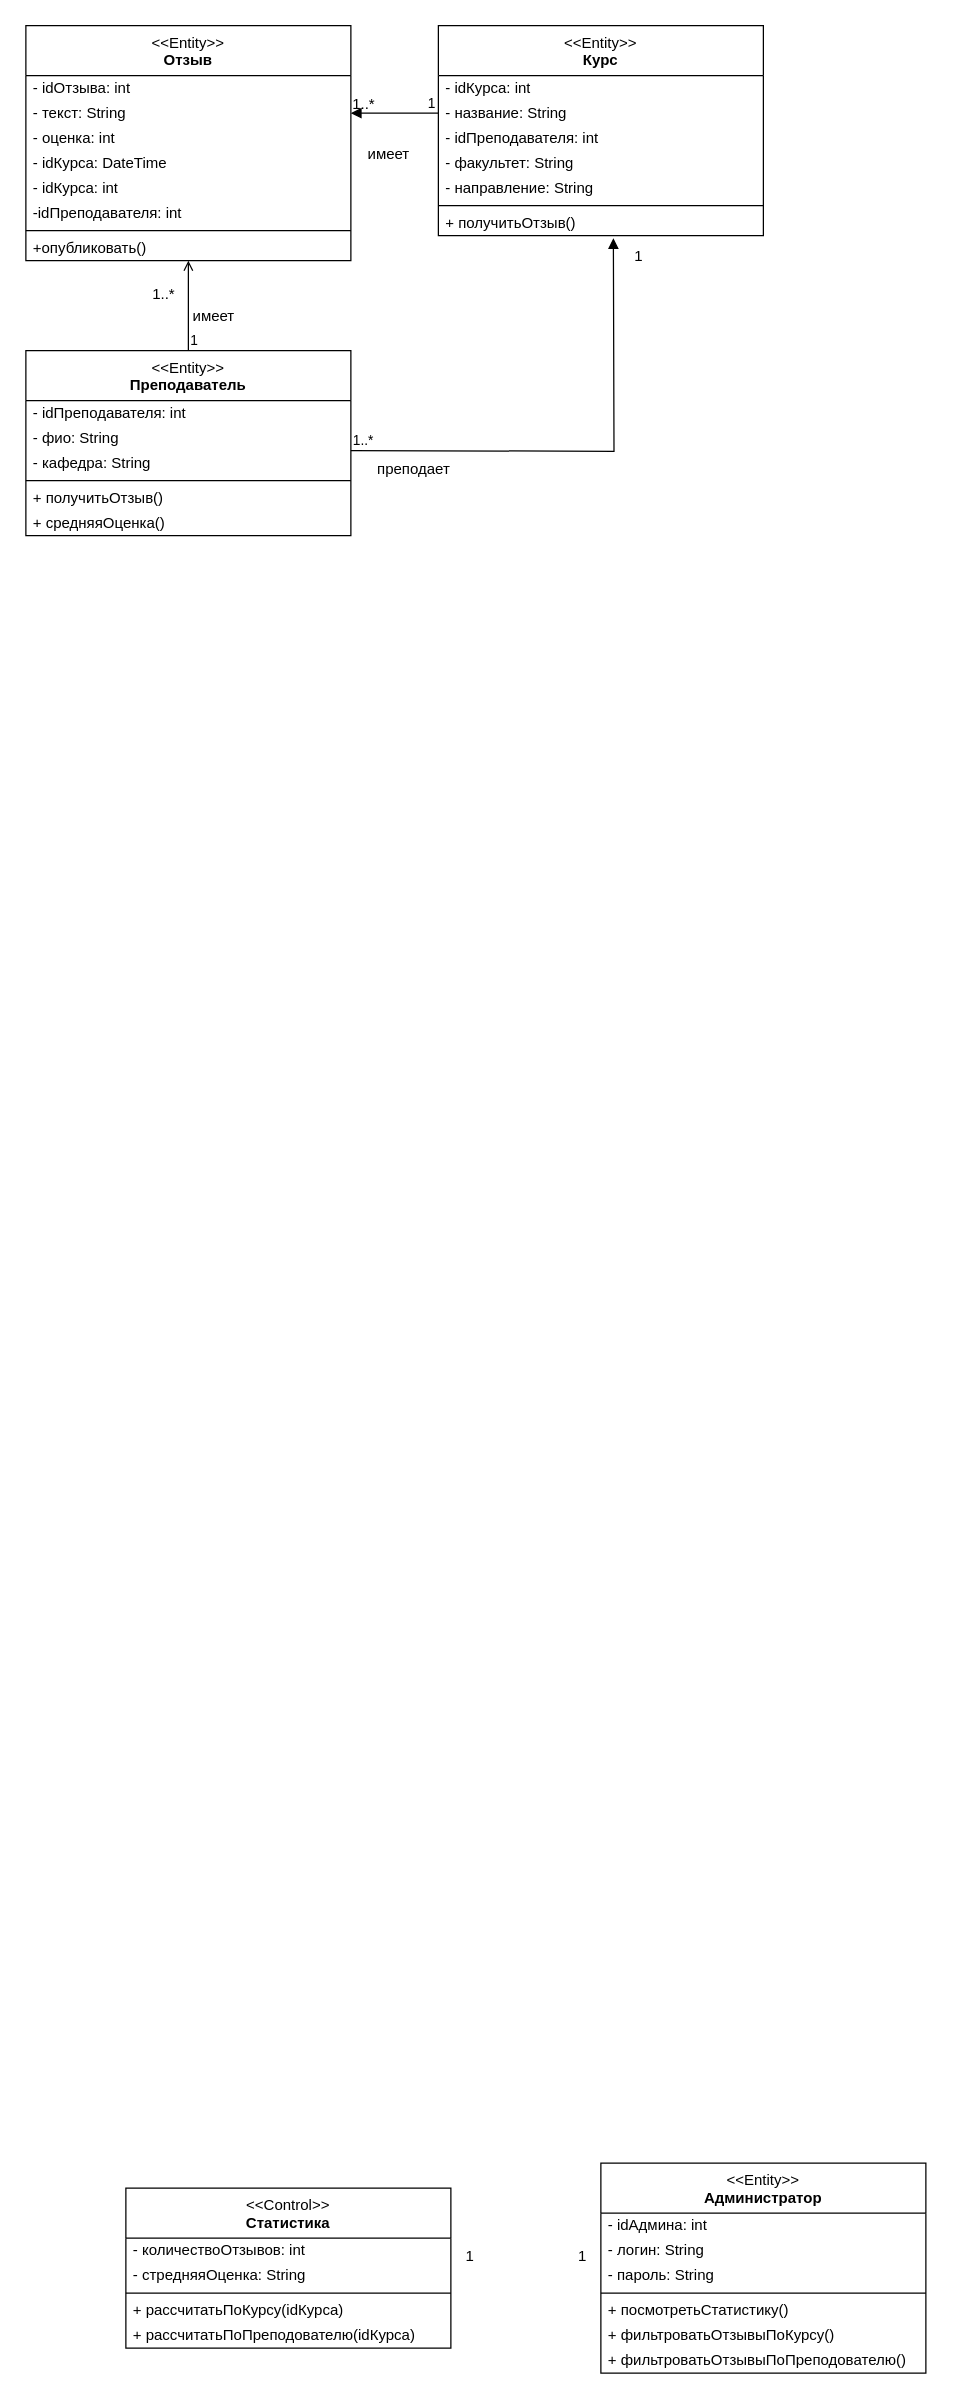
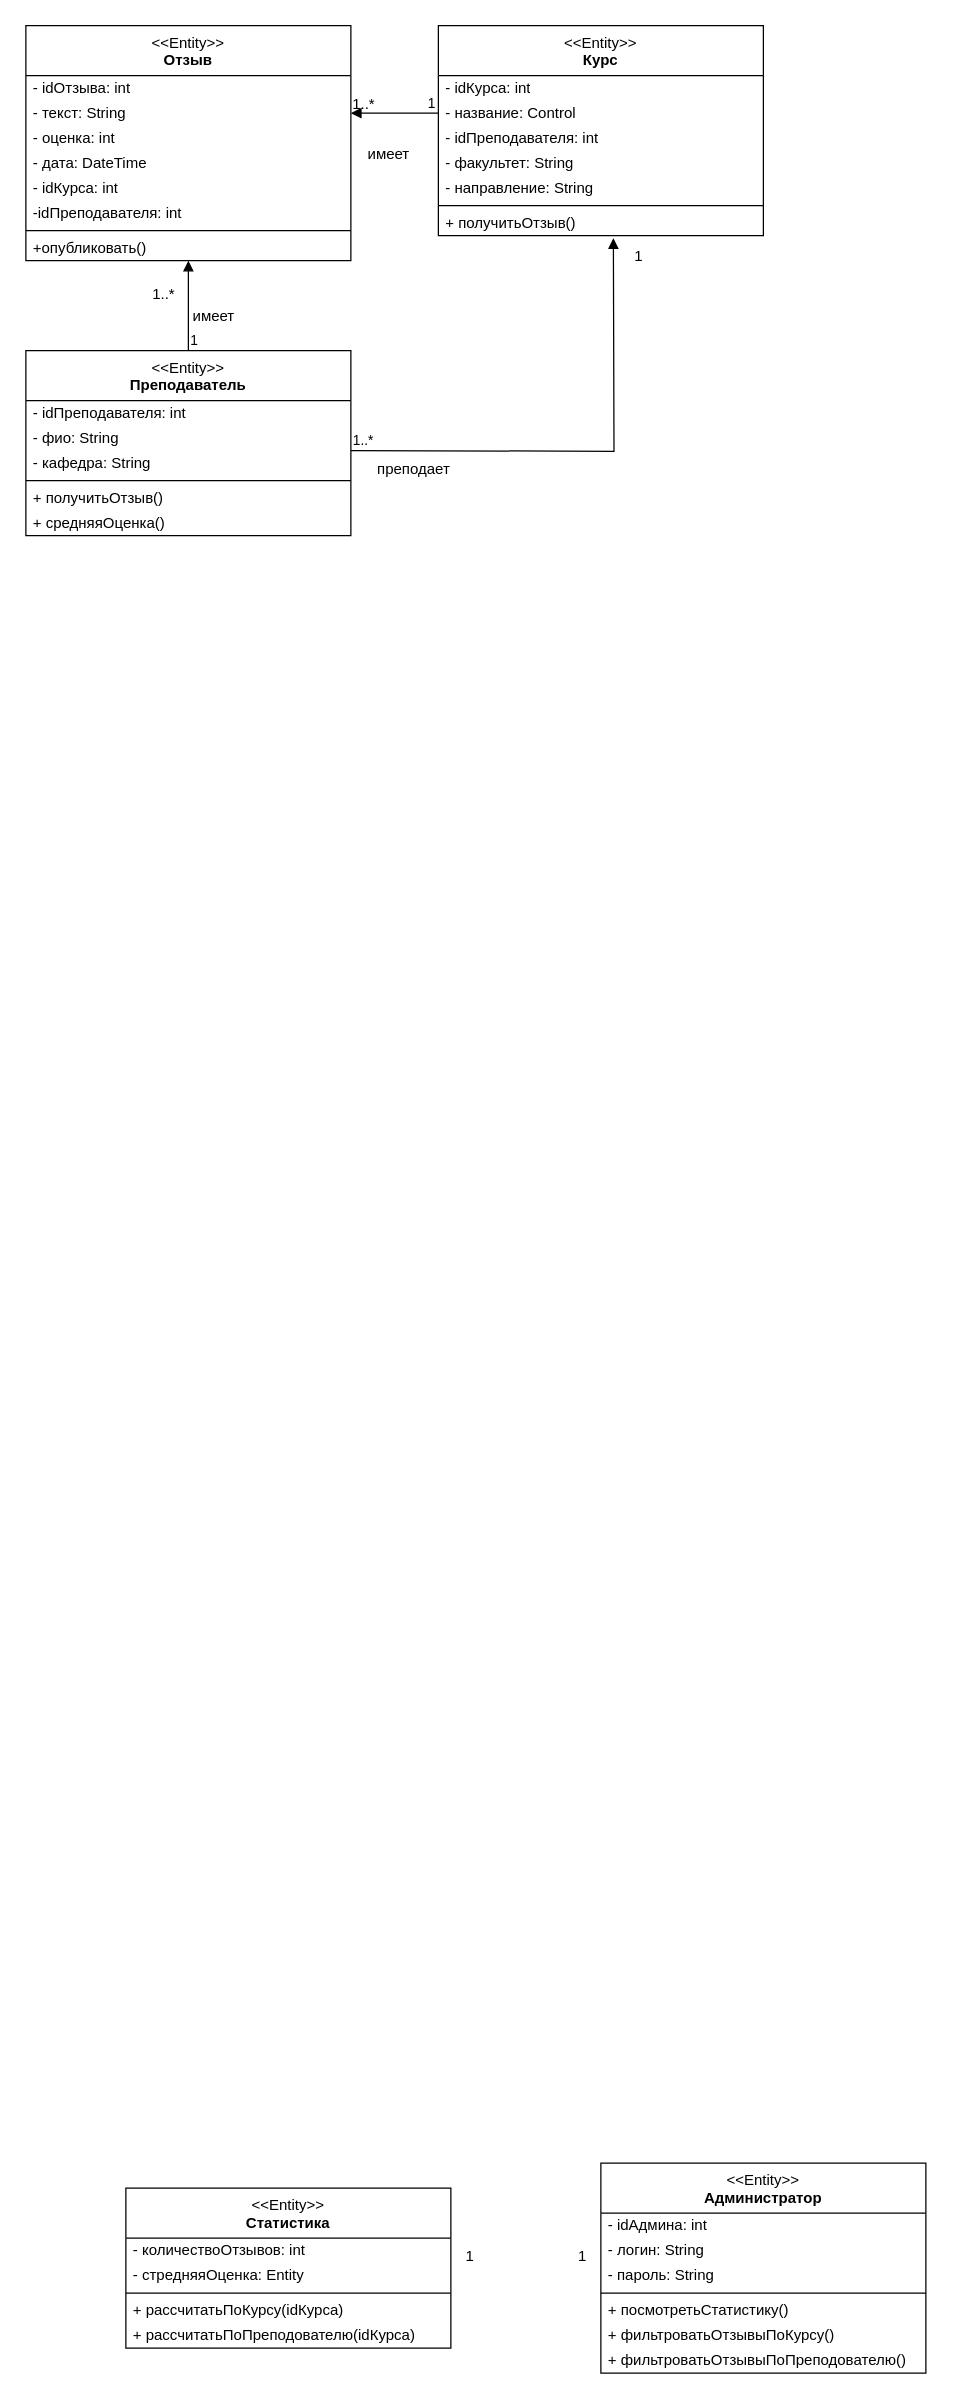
node "- название: String": label "- название: String" -> "- название: Control"
node "- idКурса: DateTime": label "- idКурса: DateTime" -> "- дата: DateTime"
edge "<<Entity>> Преподаватель" -> "+опубликовать()": arrowhead open -> block
node "<<Control>> Статистика": label "<<Control>> Статистика" -> "<<Entity>> Статистика"
node "- стредняяОценка: String": label "- стредняяОценка: String" -> "- стредняяОценка: Entity"
